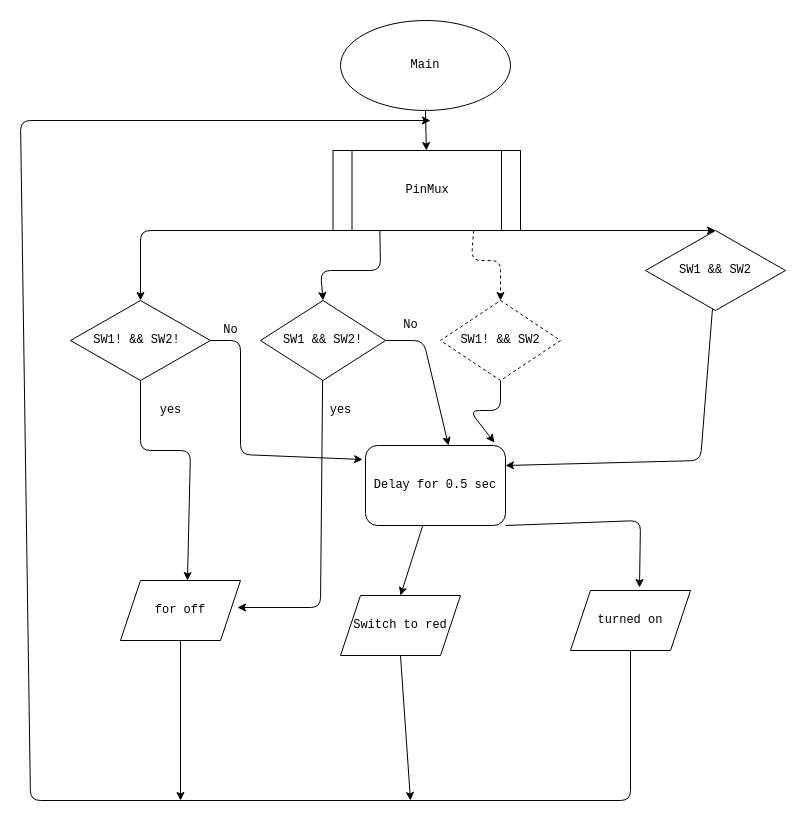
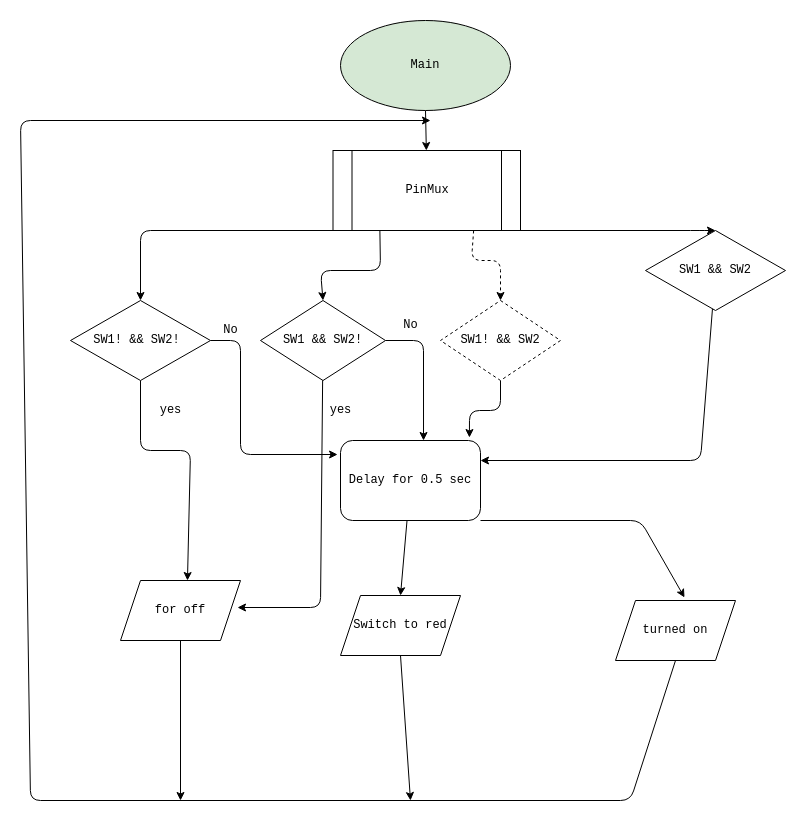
node "Main": fillcolor #ffffff -> #d5e8d4
node "Delay for 0.5 sec": moved (436, 486) -> (411, 481)
node "turned on": moved (631, 621) -> (676, 631)
